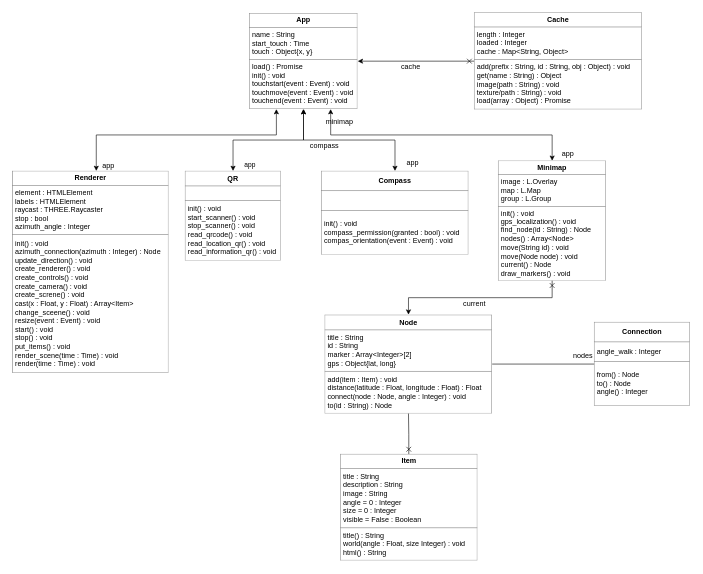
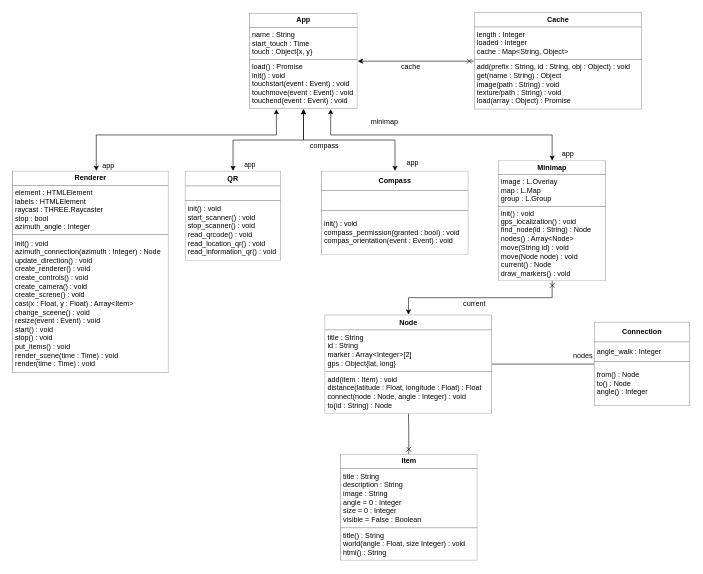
node "minimap": moved (343, 122) -> (388, 122)
